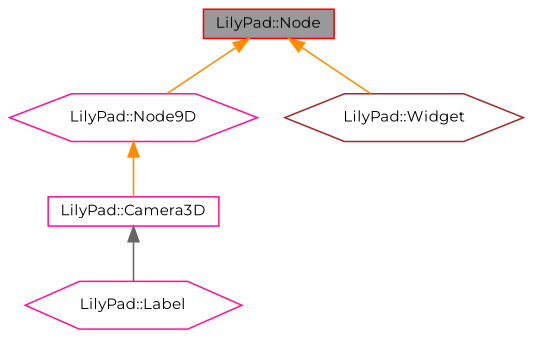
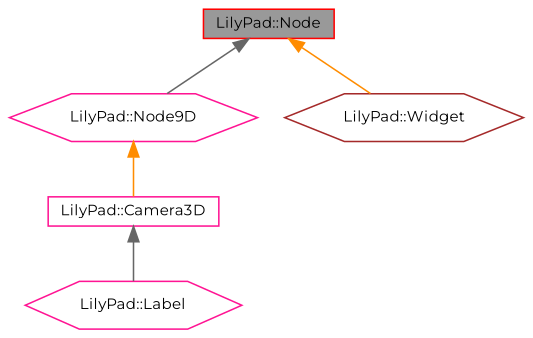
edge "LilyPad::Node9D" -> "LilyPad::Node": color darkorange -> gray40
